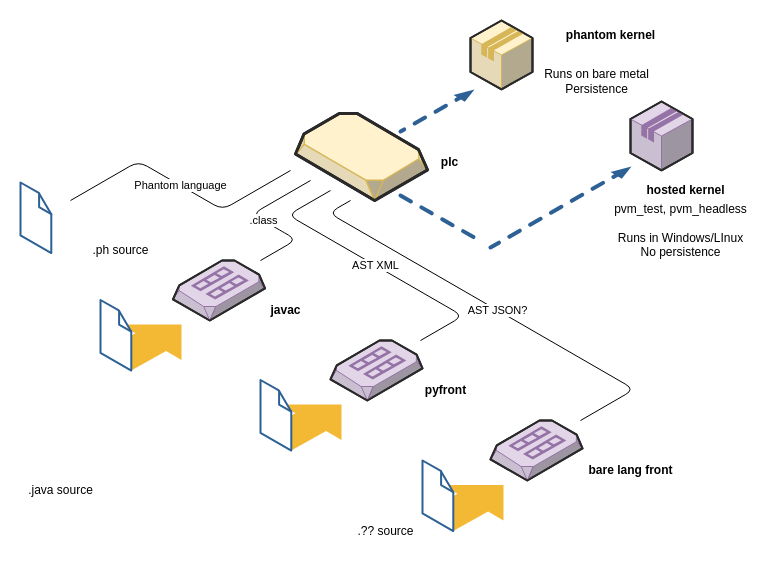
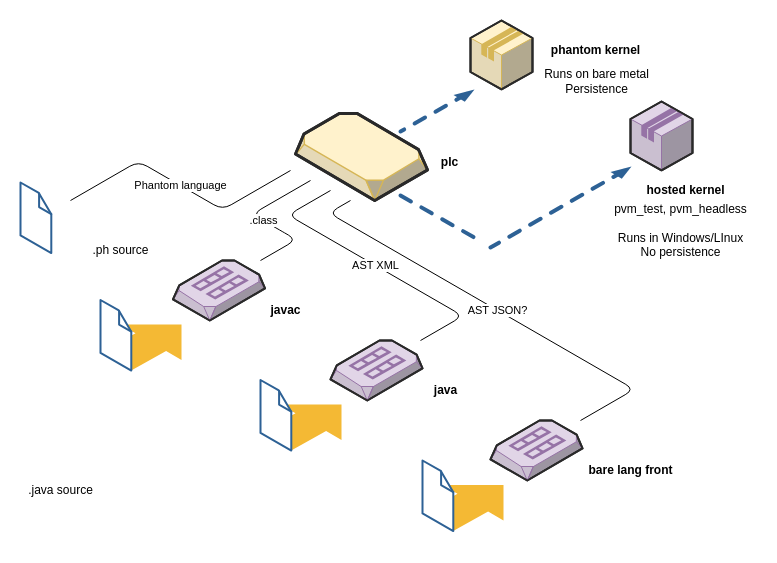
node "phantom kernel": moved (611, 36) -> (596, 51)
node "pyfront": label "pyfront" -> "java"
node ".?? source": removed
